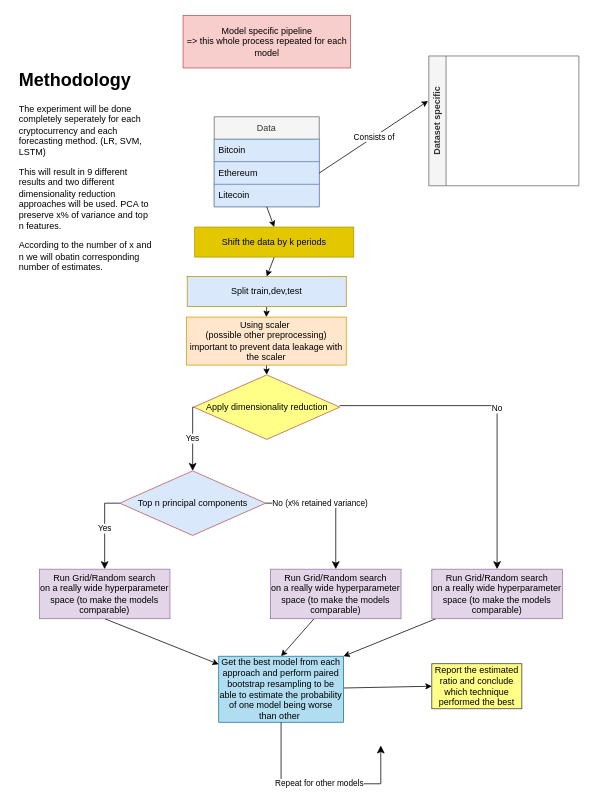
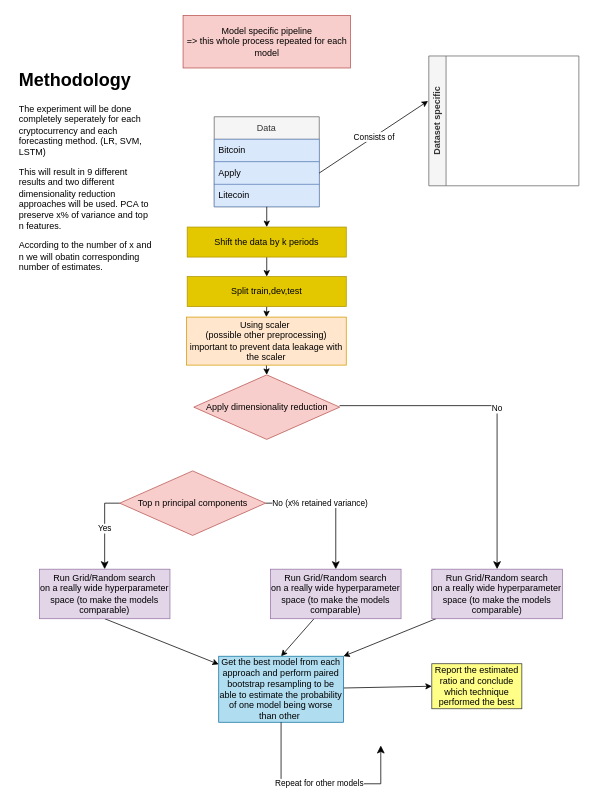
node "Ethereum": label "Ethereum" -> "Apply"
node "Shift the data by k periods": moved (274, 242) -> (267, 242)
node "Split train,dev,test": fillcolor #dae8fc -> #e3c800
node "Apply dimensionality reduction": fillcolor #ffff88 -> #f8cecc
edge "Apply dimensionality reduction" -> "Top n principal components": removed, label "Yes"
node "Top n principal components": fillcolor #dae8fc -> #f8cecc
